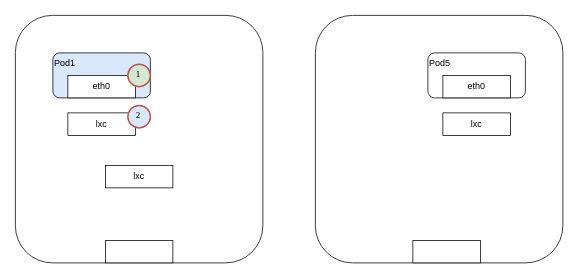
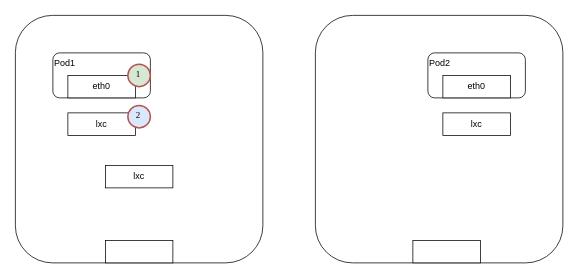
node "Pod1": fillcolor #dae8fc -> #ffffff
node "Pod5": label "Pod5" -> "Pod2"
